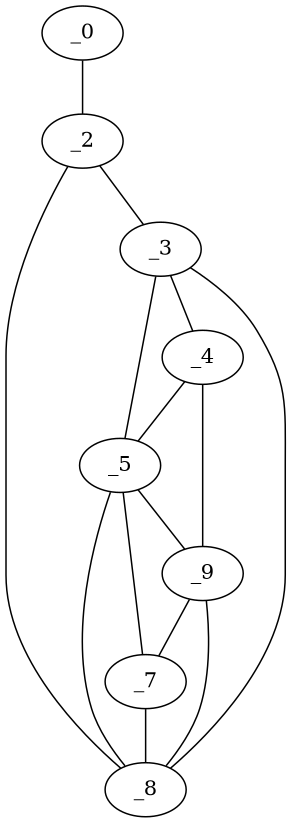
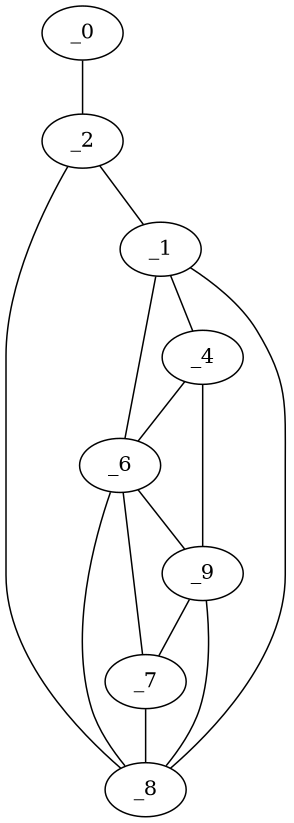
node "_3": label "_3" -> "_1"
node "_5": label "_5" -> "_6"
